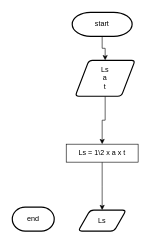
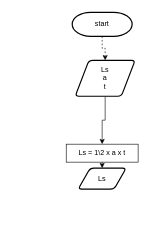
edge "start" -> "Ls a t": style solid -> dashed
node "end": removed
node "Ls": moved (102, 221) -> (102, 179)
